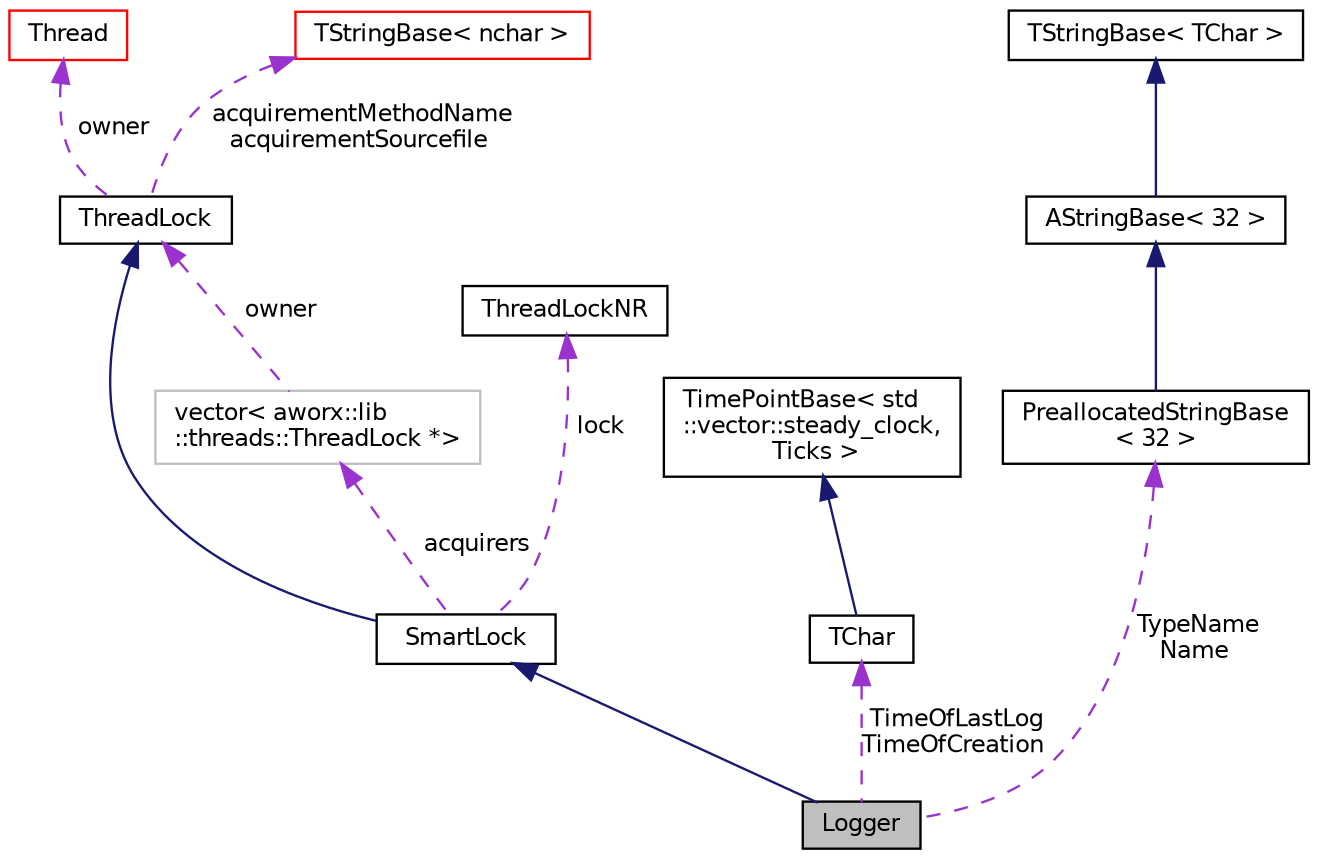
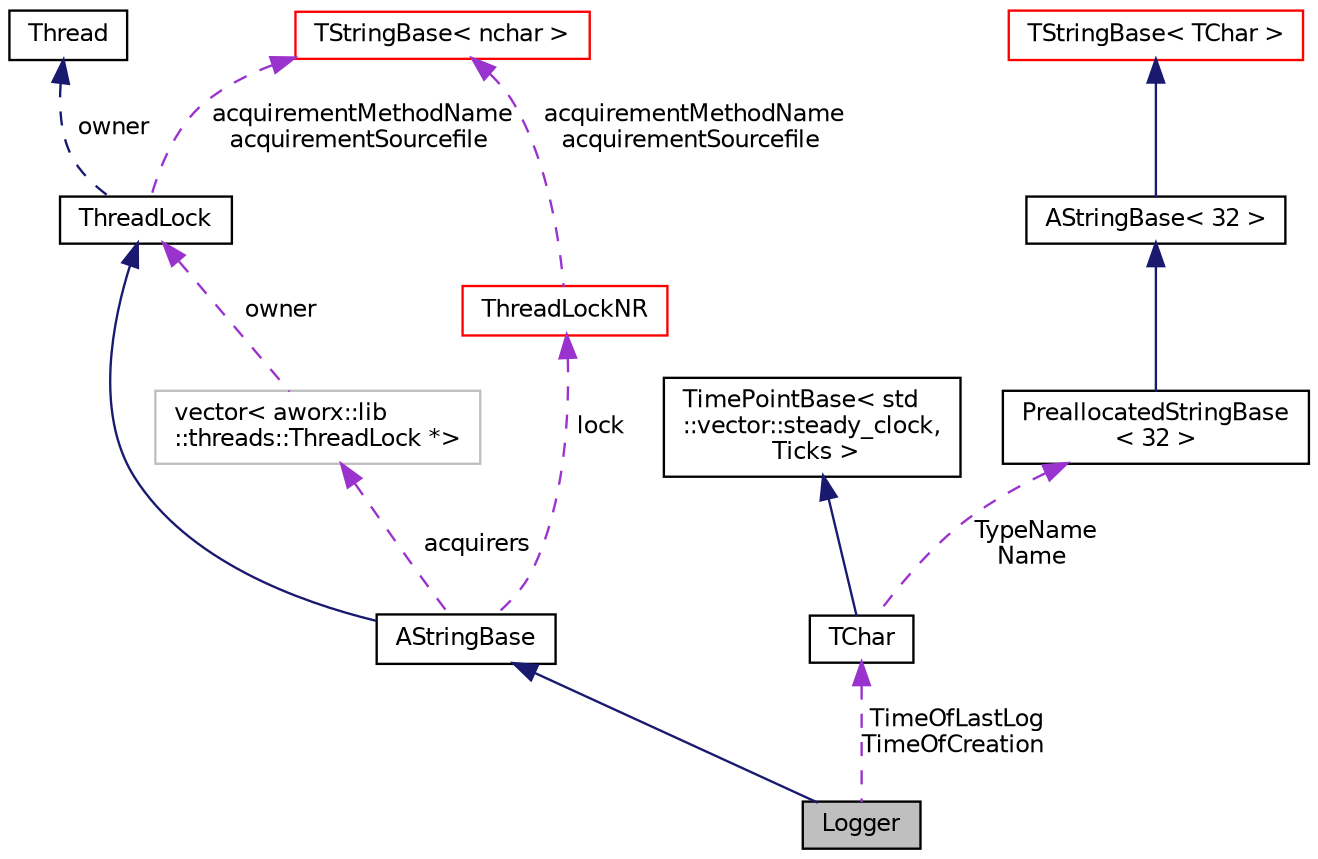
node "Thread": color red -> black
node "TStringBase< TChar >": color black -> red
edge "ThreadLock" -> "Thread": color darkorchid3 -> midnightblue
edge "ThreadLockNR" -> "TStringBase< nchar >": added, label "acquirementMethodName acquirementSourcefile"
node "ThreadLockNR": color black -> red
node "SmartLock": label "SmartLock" -> "AStringBase"
edge "Logger" -> "PreallocatedStringBase < 32 >": now "TChar" -> "PreallocatedStringBase < 32 >"
